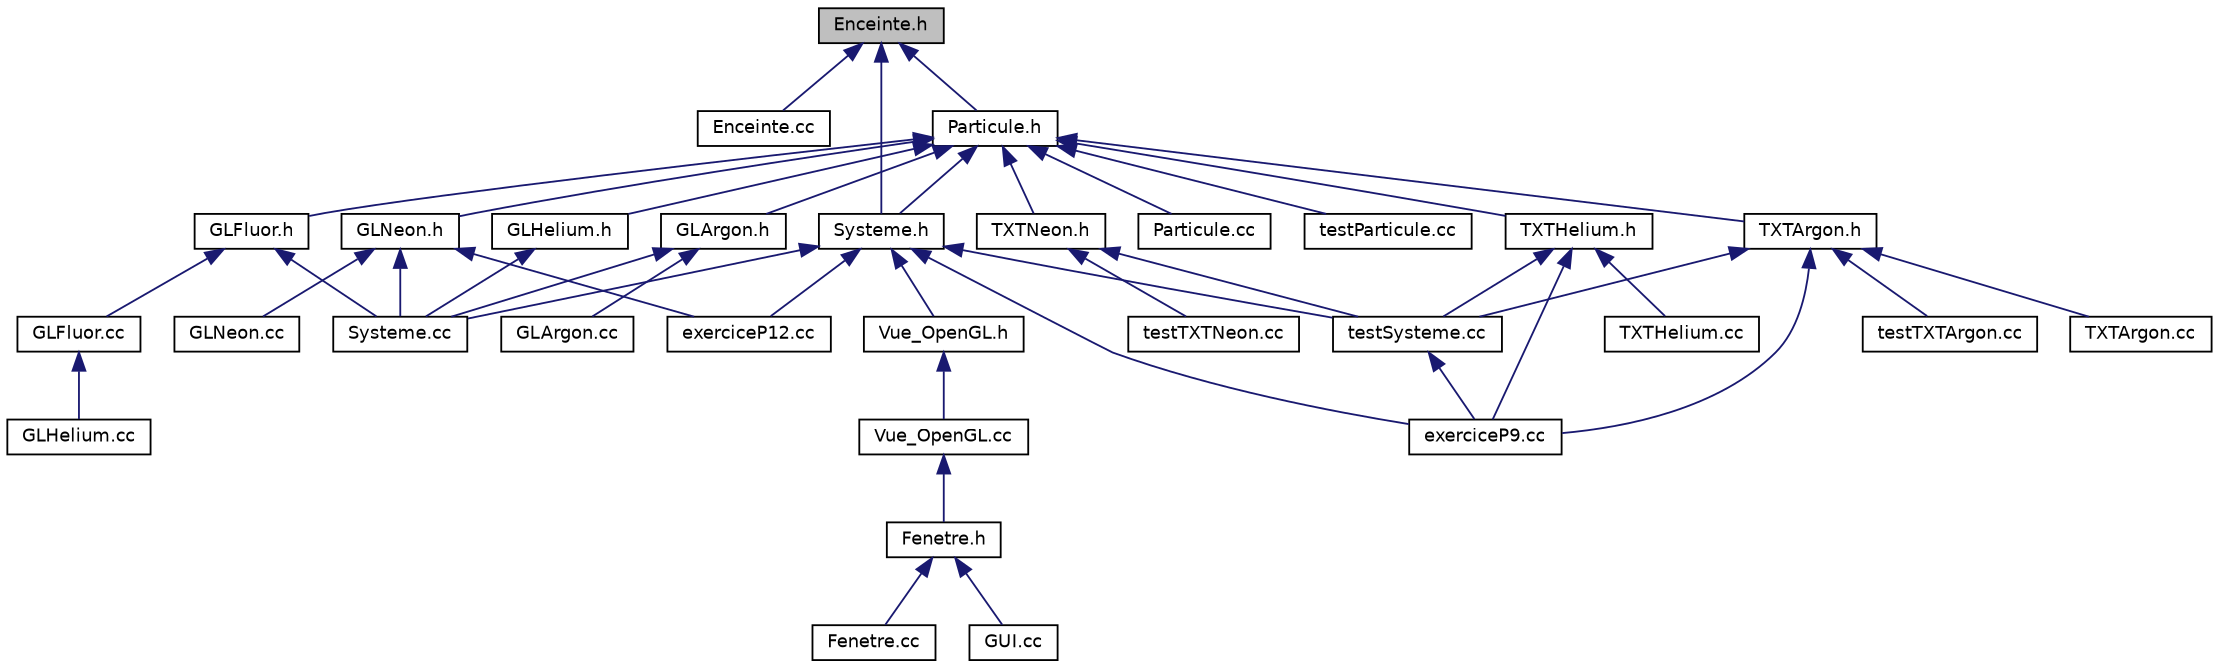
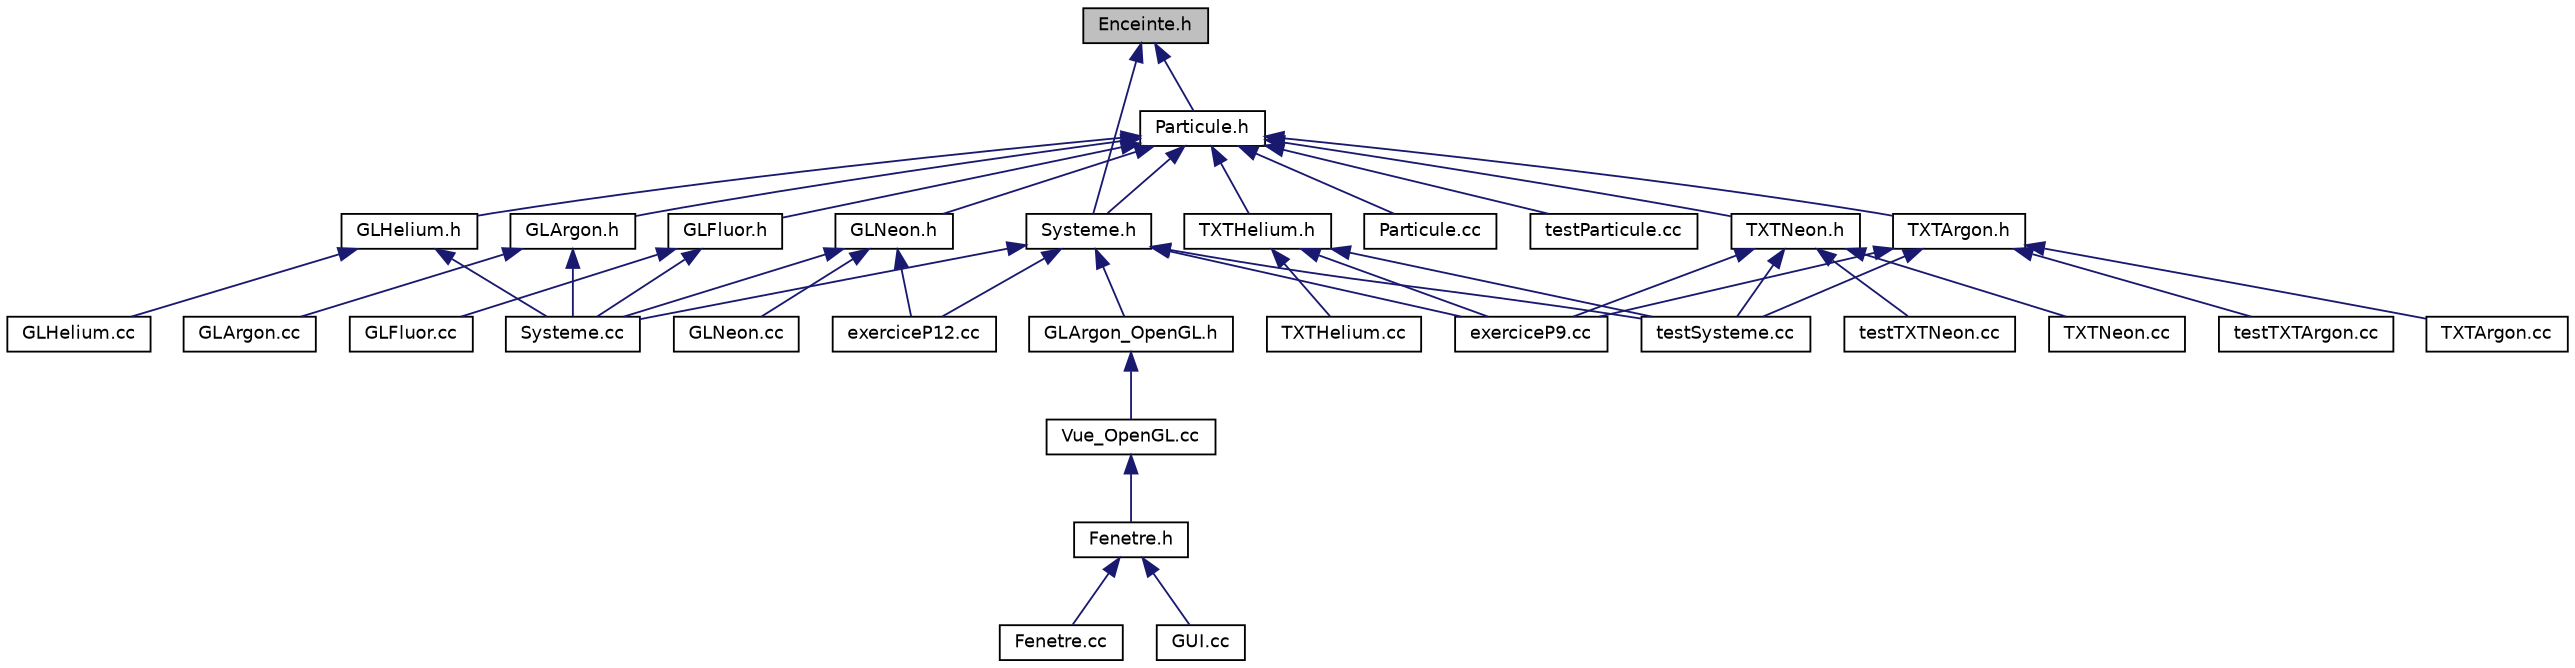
node "Enceinte.cc": removed
node "Vue_OpenGL.h": label "Vue_OpenGL.h" -> "GLArgon_OpenGL.h"
node "TXTNeon.cc": added
edge "exerciceP9.cc" -> "testSysteme.cc": now "exerciceP9.cc" -> "TXTNeon.h"
edge "GLHelium.cc" -> "GLFluor.cc": now "GLHelium.cc" -> "GLHelium.h"
